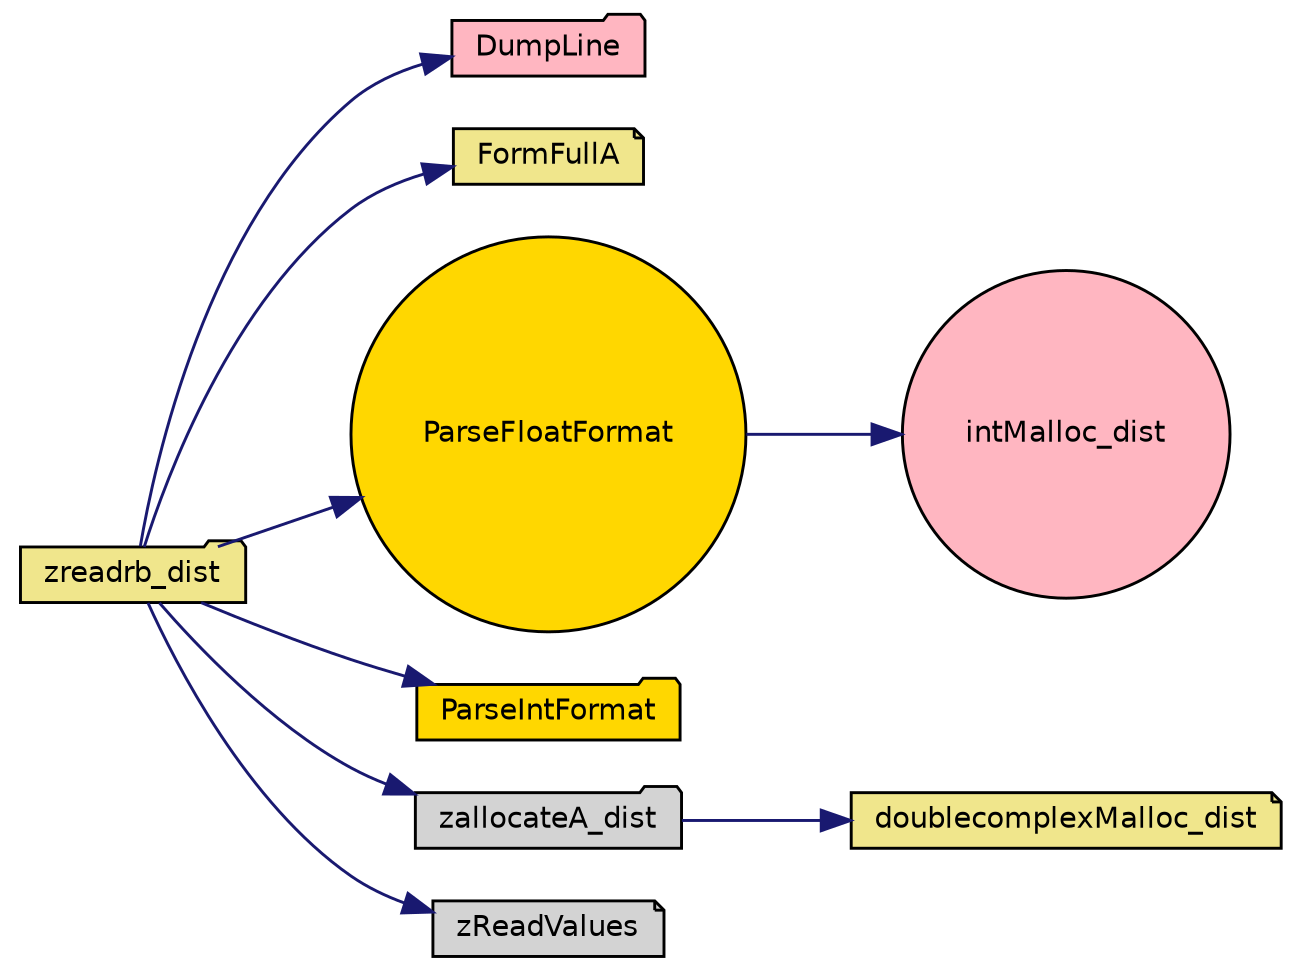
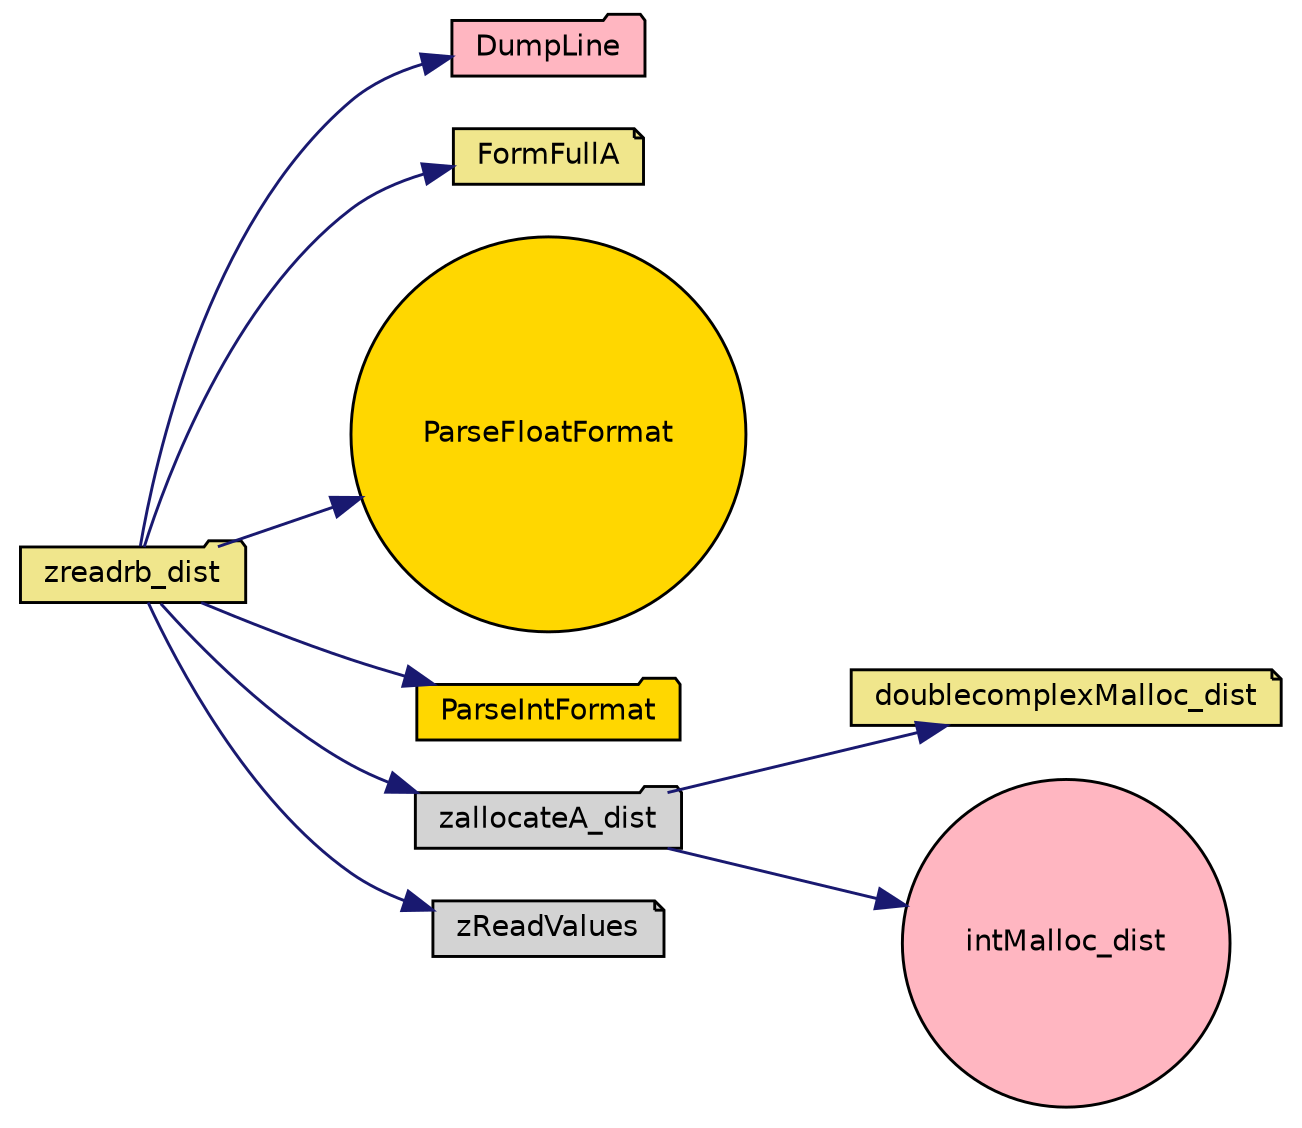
edge "ParseFloatFormat" -> "intMalloc_dist": now "zallocateA_dist" -> "intMalloc_dist"
